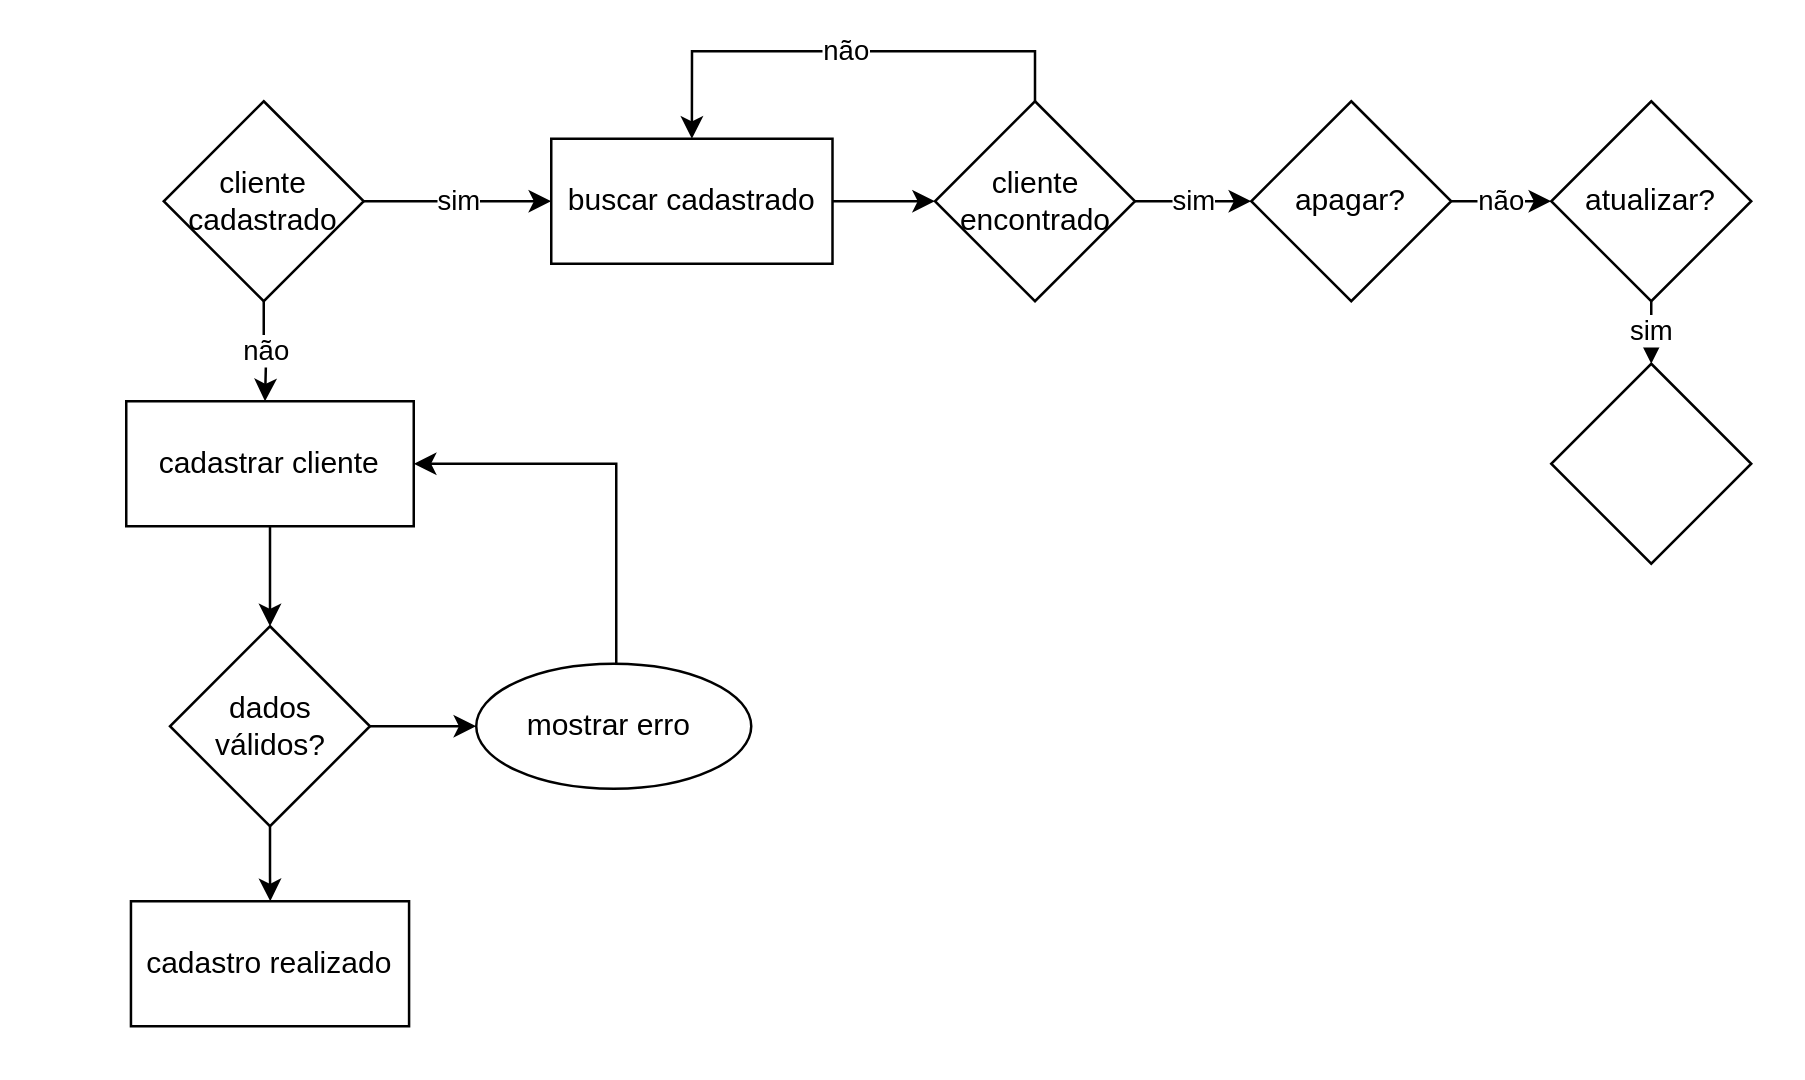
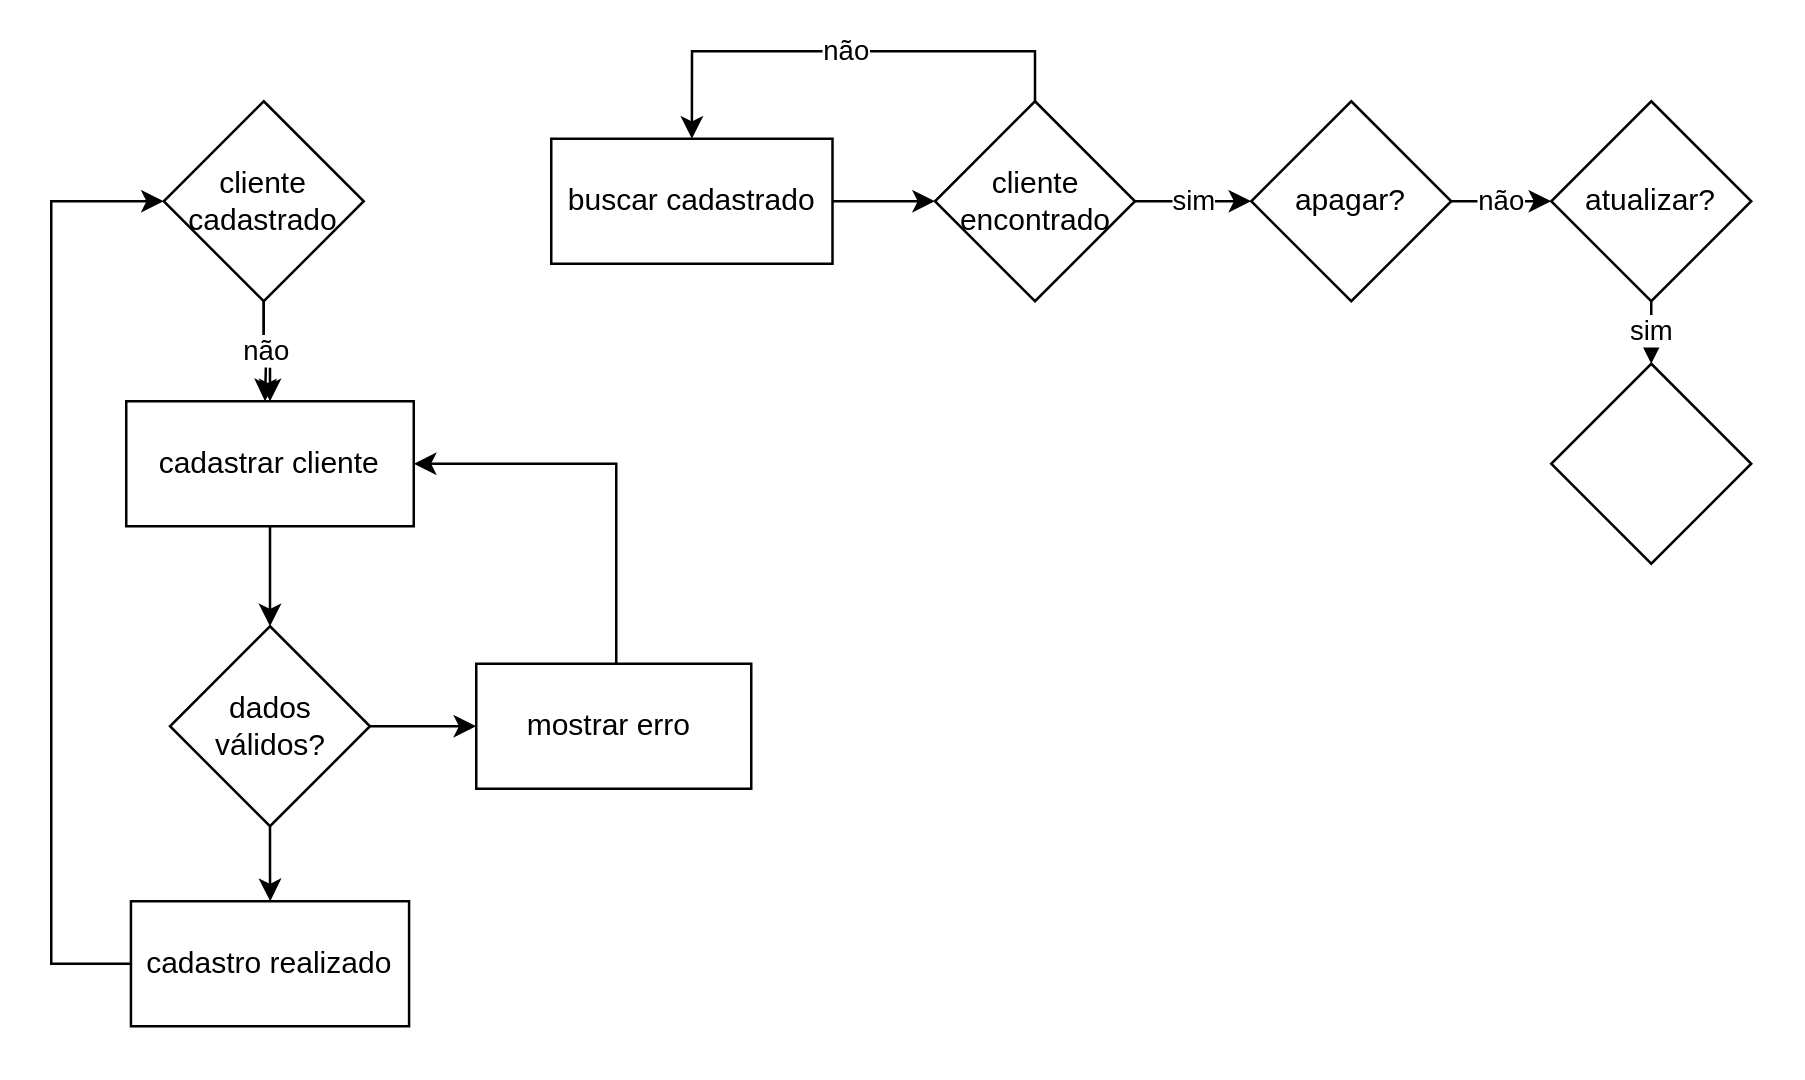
edge "cliente cadastrado" -> "buscar cadastrado": now "cliente cadastrado" -> "cadastrar cliente"
edge "cadastro realizado" -> "cliente cadastrado": added
node "mostrar erro": shape ellipse -> rectangle
